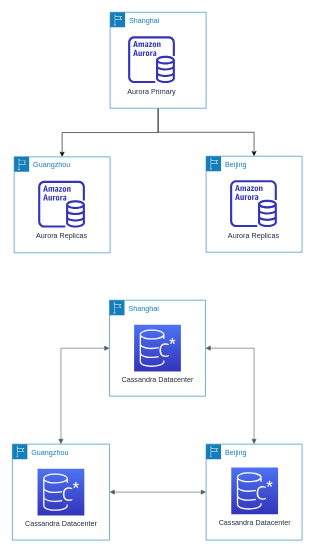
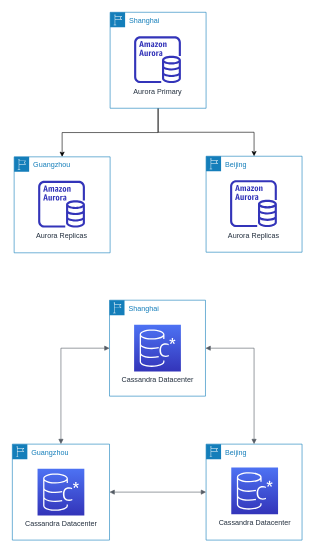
node "Aurora Primary": moved (152, 60) -> (158, 60)
